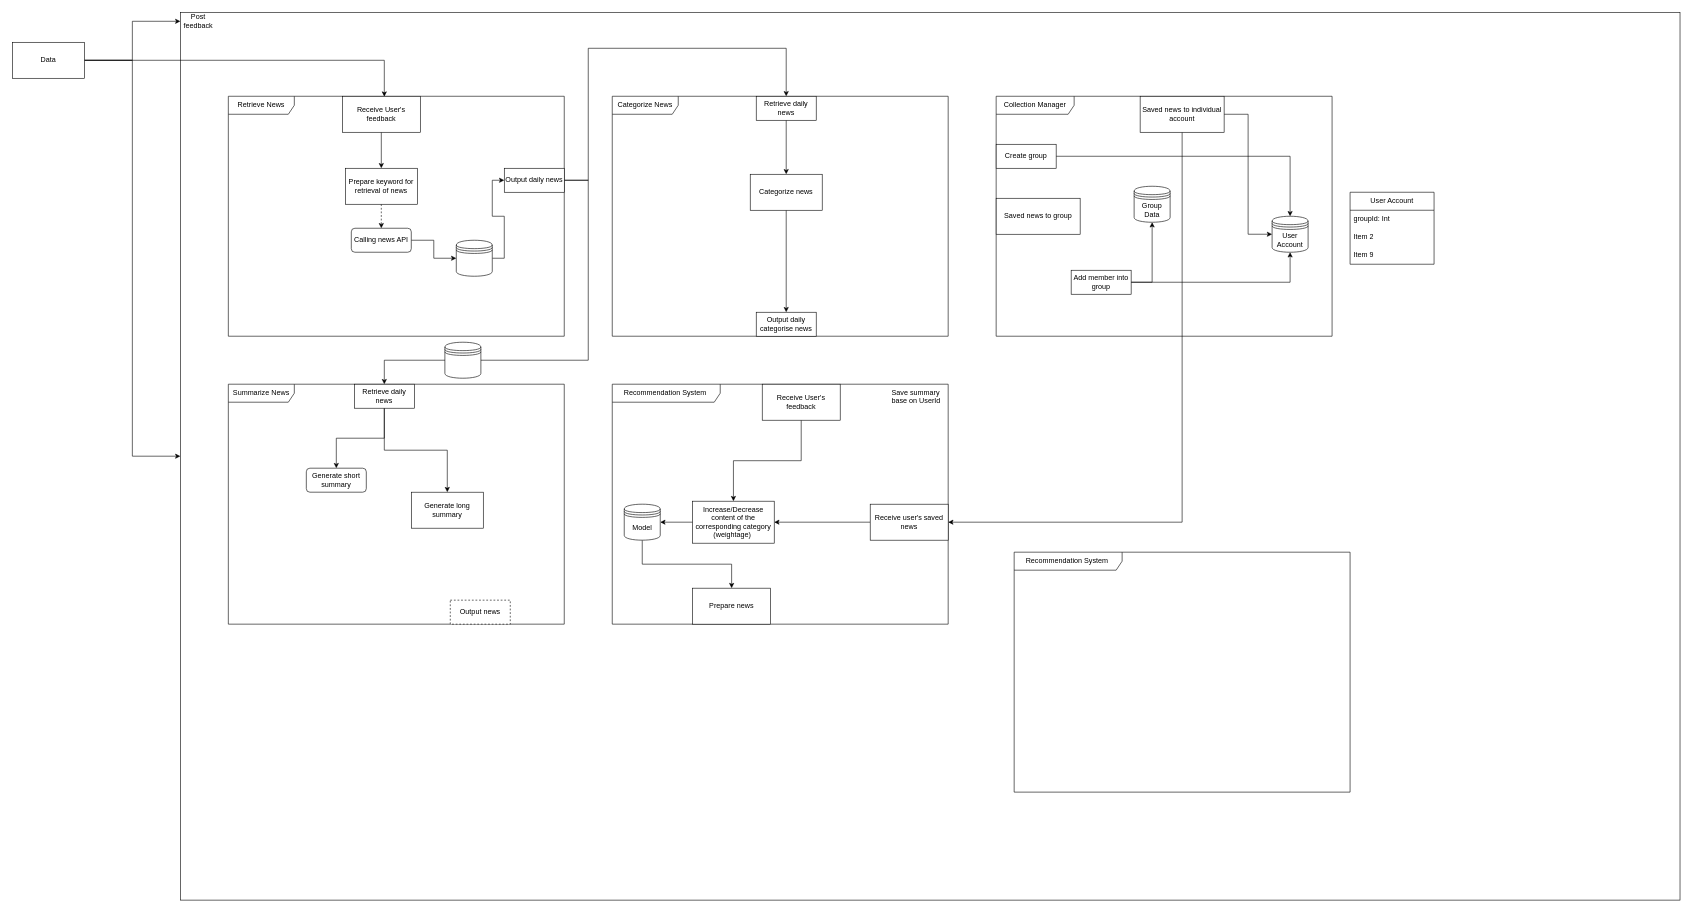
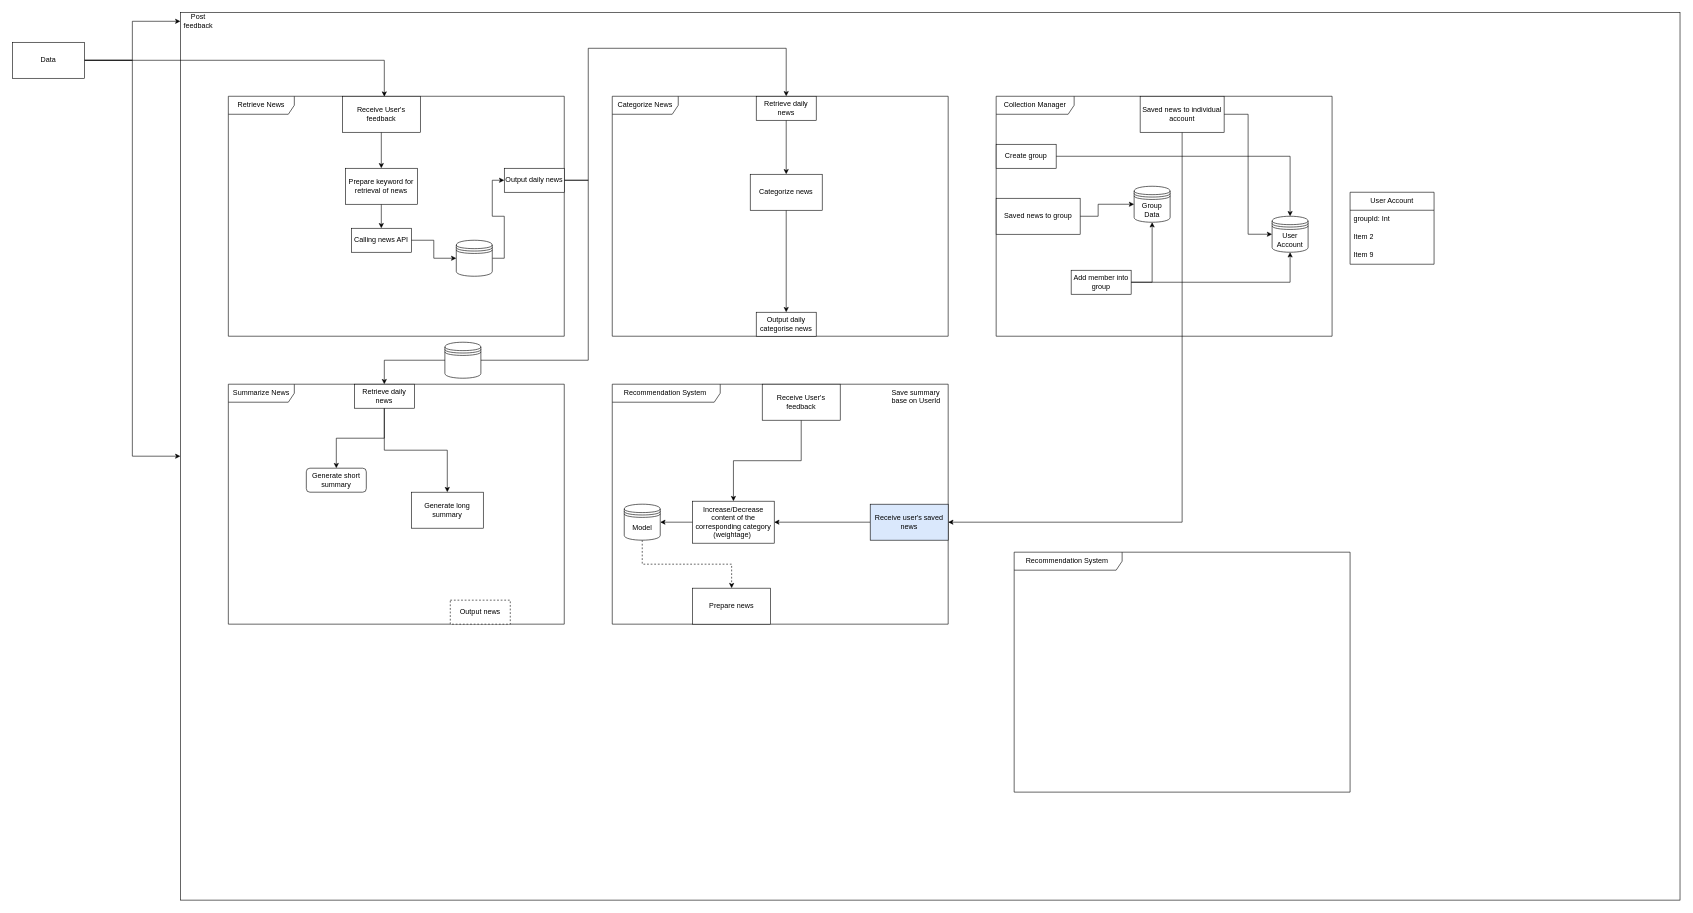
edge "Saved news to group" -> "Group Data": added
edge "Prepare keyword for retrieval of news" -> "Calling news API": style dashed -> solid
node "Calling news API": shape rounded rectangle -> rectangle
node "Receive user's saved news": fillcolor #ffffff -> #dae8fc
edge "Model" -> "Prepare news": style solid -> dashed
